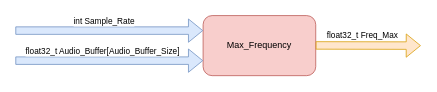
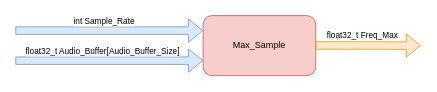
node "Max_Frequency": label "Max_Frequency" -> "Max_Sample"
